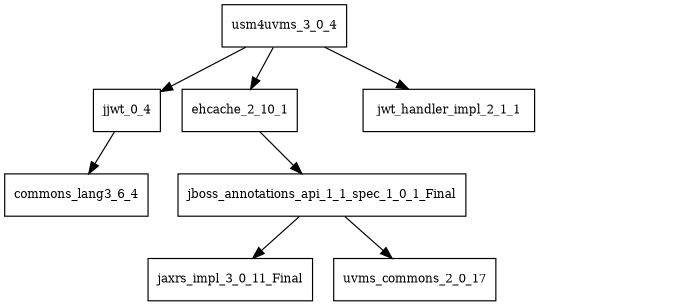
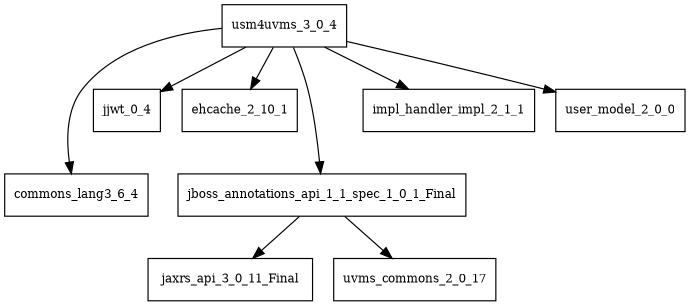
node "jwt_handler_impl_2_1_1": label "jwt_handler_impl_2_1_1" -> "impl_handler_impl_2_1_1"
node "user_model_2_0_0": added
edge "jjwt_0_4" -> "commons_lang3_6_4": now "usm4uvms_3_0_4" -> "commons_lang3_6_4"
edge "ehcache_2_10_1" -> "jboss_annotations_api_1_1_spec_1_0_1_Final": now "usm4uvms_3_0_4" -> "jboss_annotations_api_1_1_spec_1_0_1_Final"
node "jaxrs_impl_3_0_11_Final": label "jaxrs_impl_3_0_11_Final" -> "jaxrs_api_3_0_11_Final"
